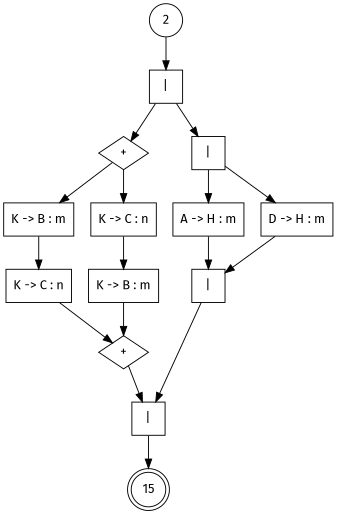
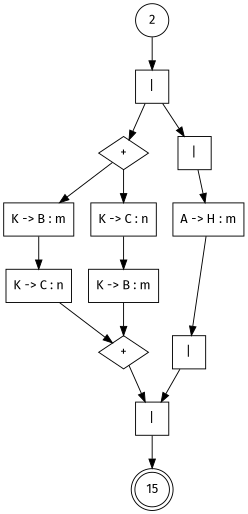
node "D -> H : m": removed
